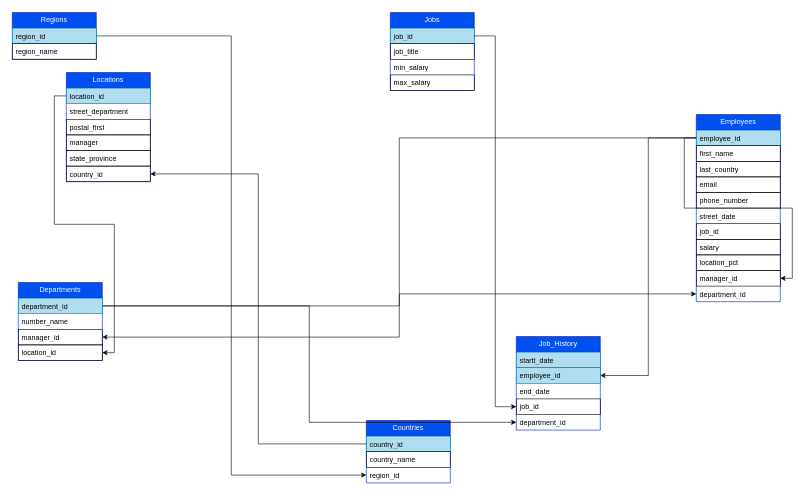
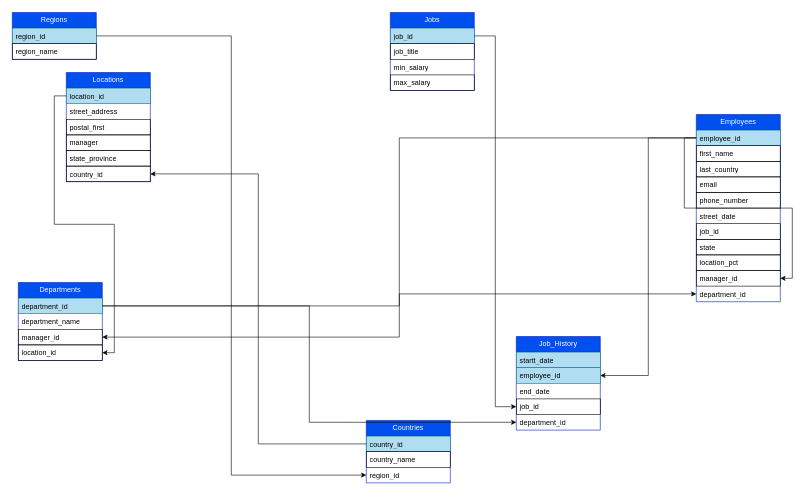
node "street_department": label "street_department" -> "street_address"
node "salary": label "salary" -> "state"
node "number_name": label "number_name" -> "department_name"
